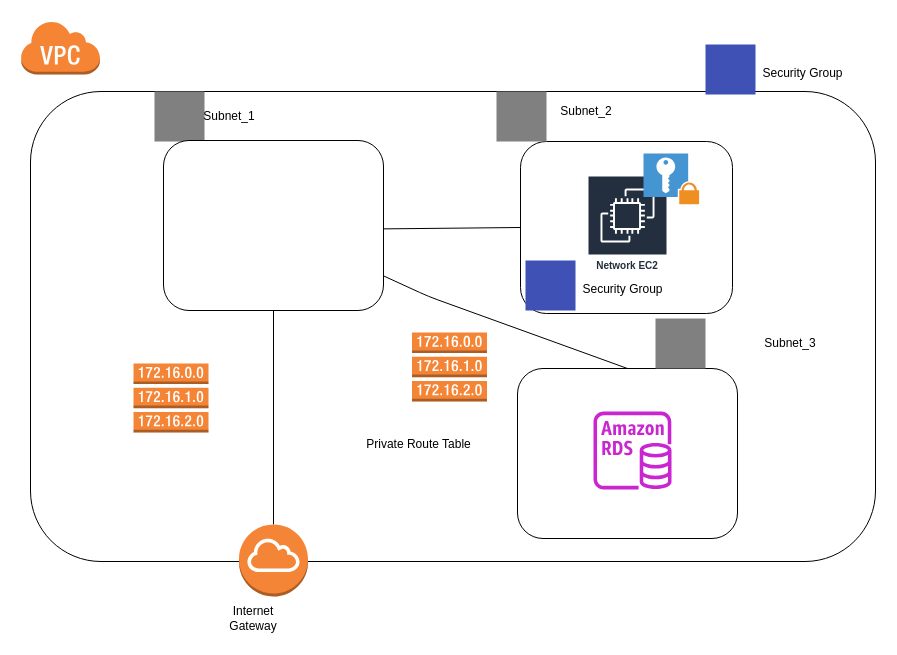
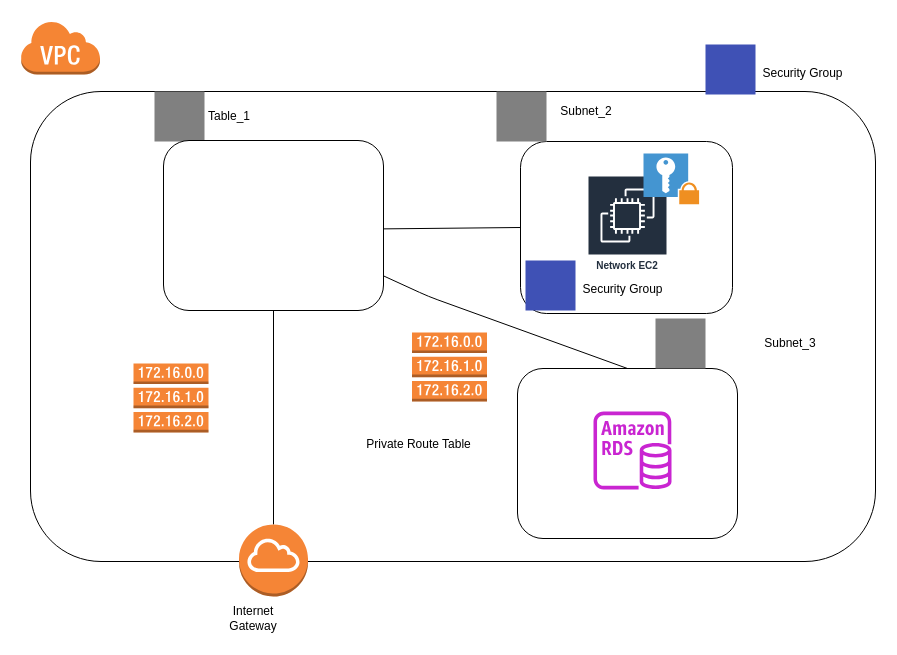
node "Subnet_1": label "Subnet_1" -> "Table_1"
